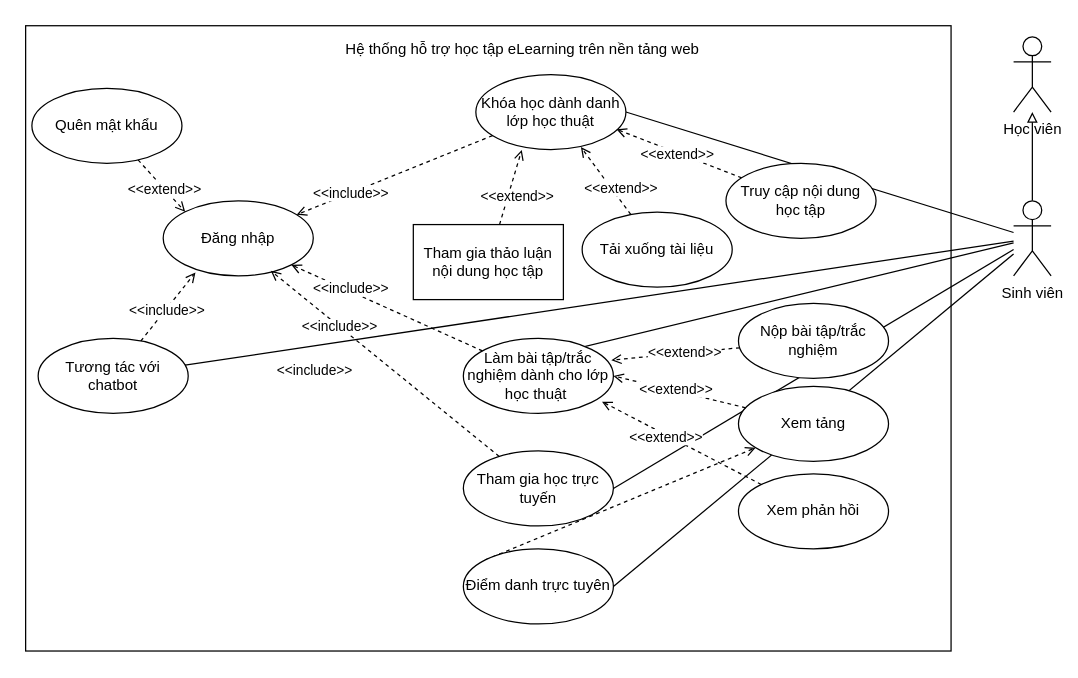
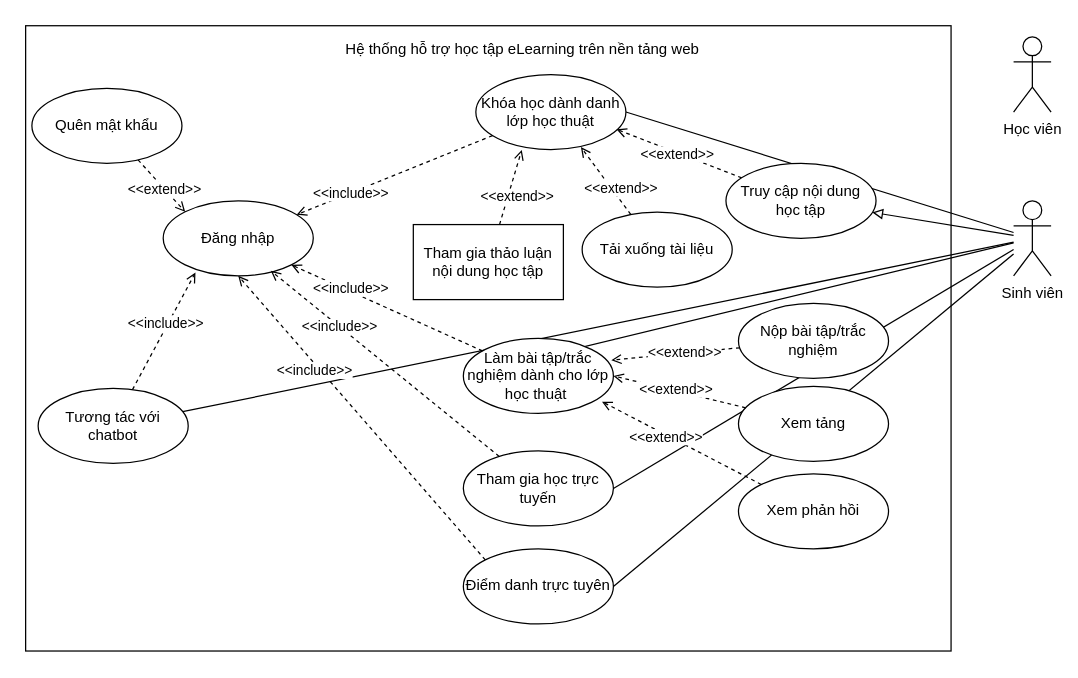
edge "Sinh viên" -> "Học viên": now "Sinh viên" -> "Truy cập nội dung học tập"
node "Tương tác với chatbot": moved (113, 376) -> (113, 426)
edge "Điểm danh trực tuyên" -> "Xem tảng": now "Điểm danh trực tuyên" -> "Đăng nhập"
